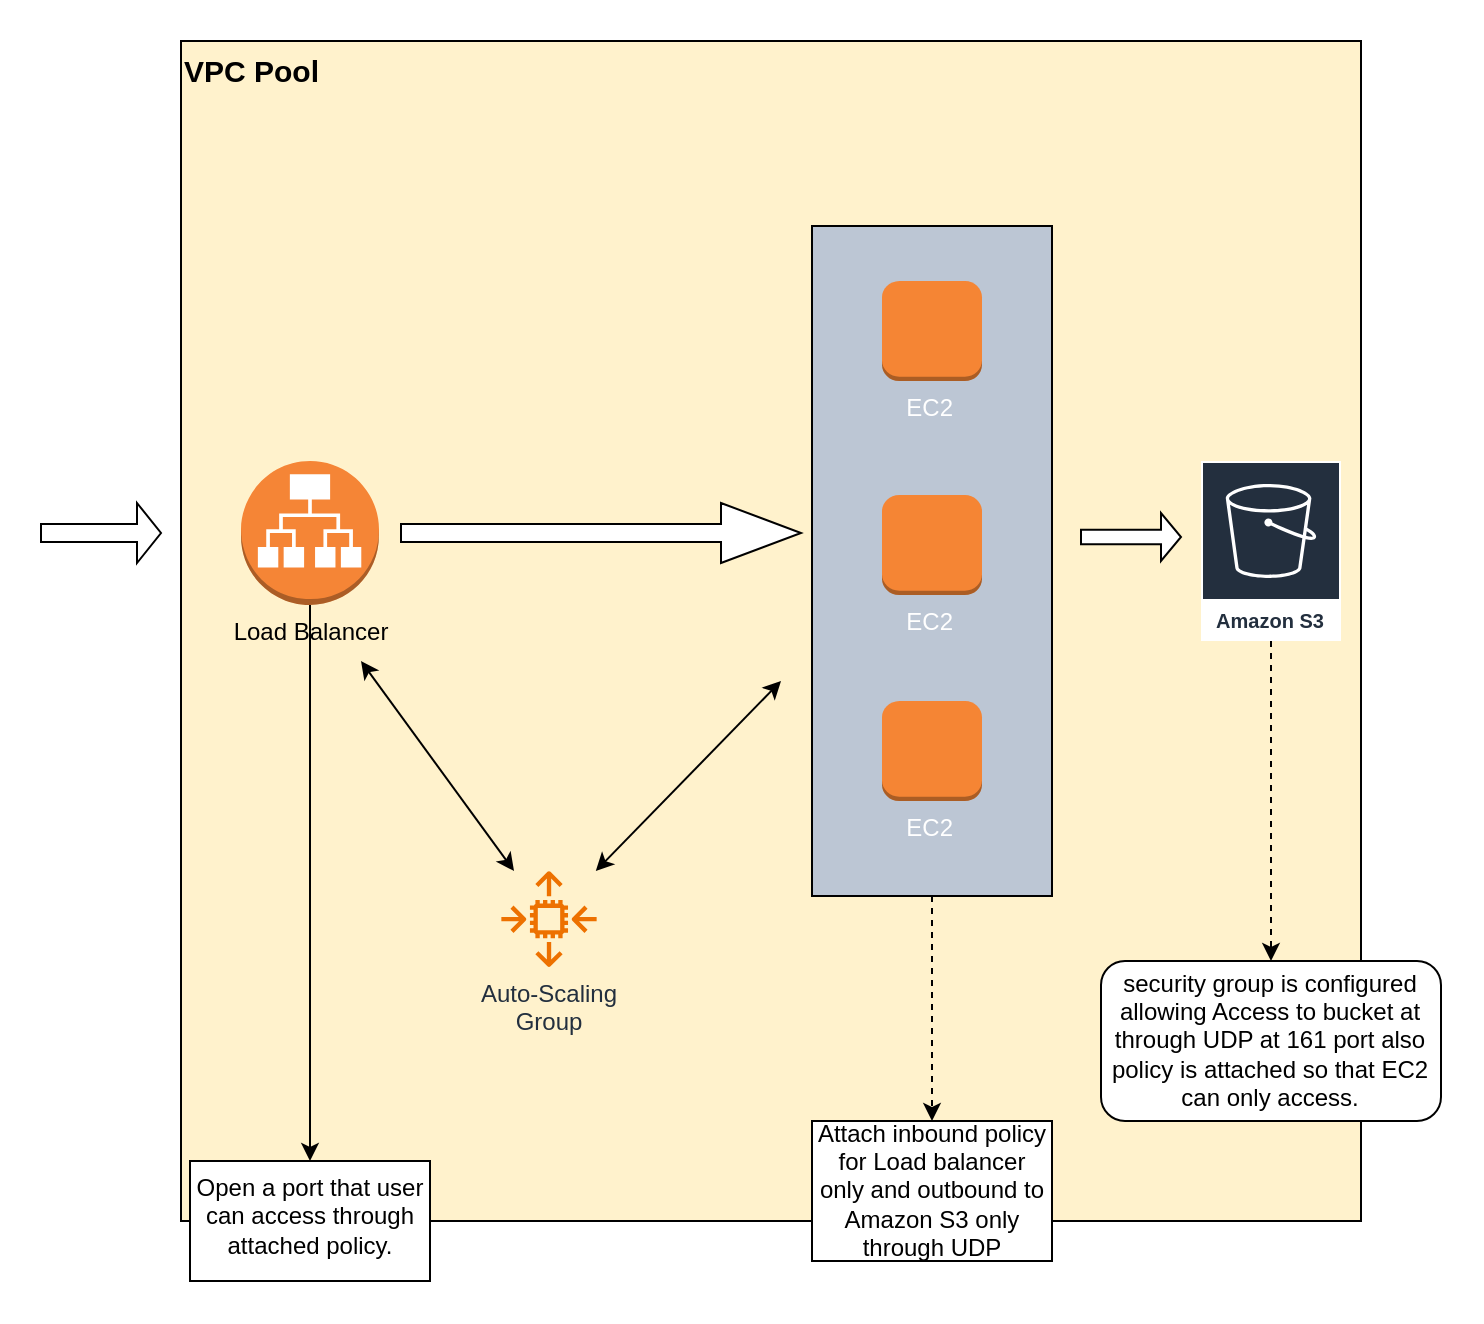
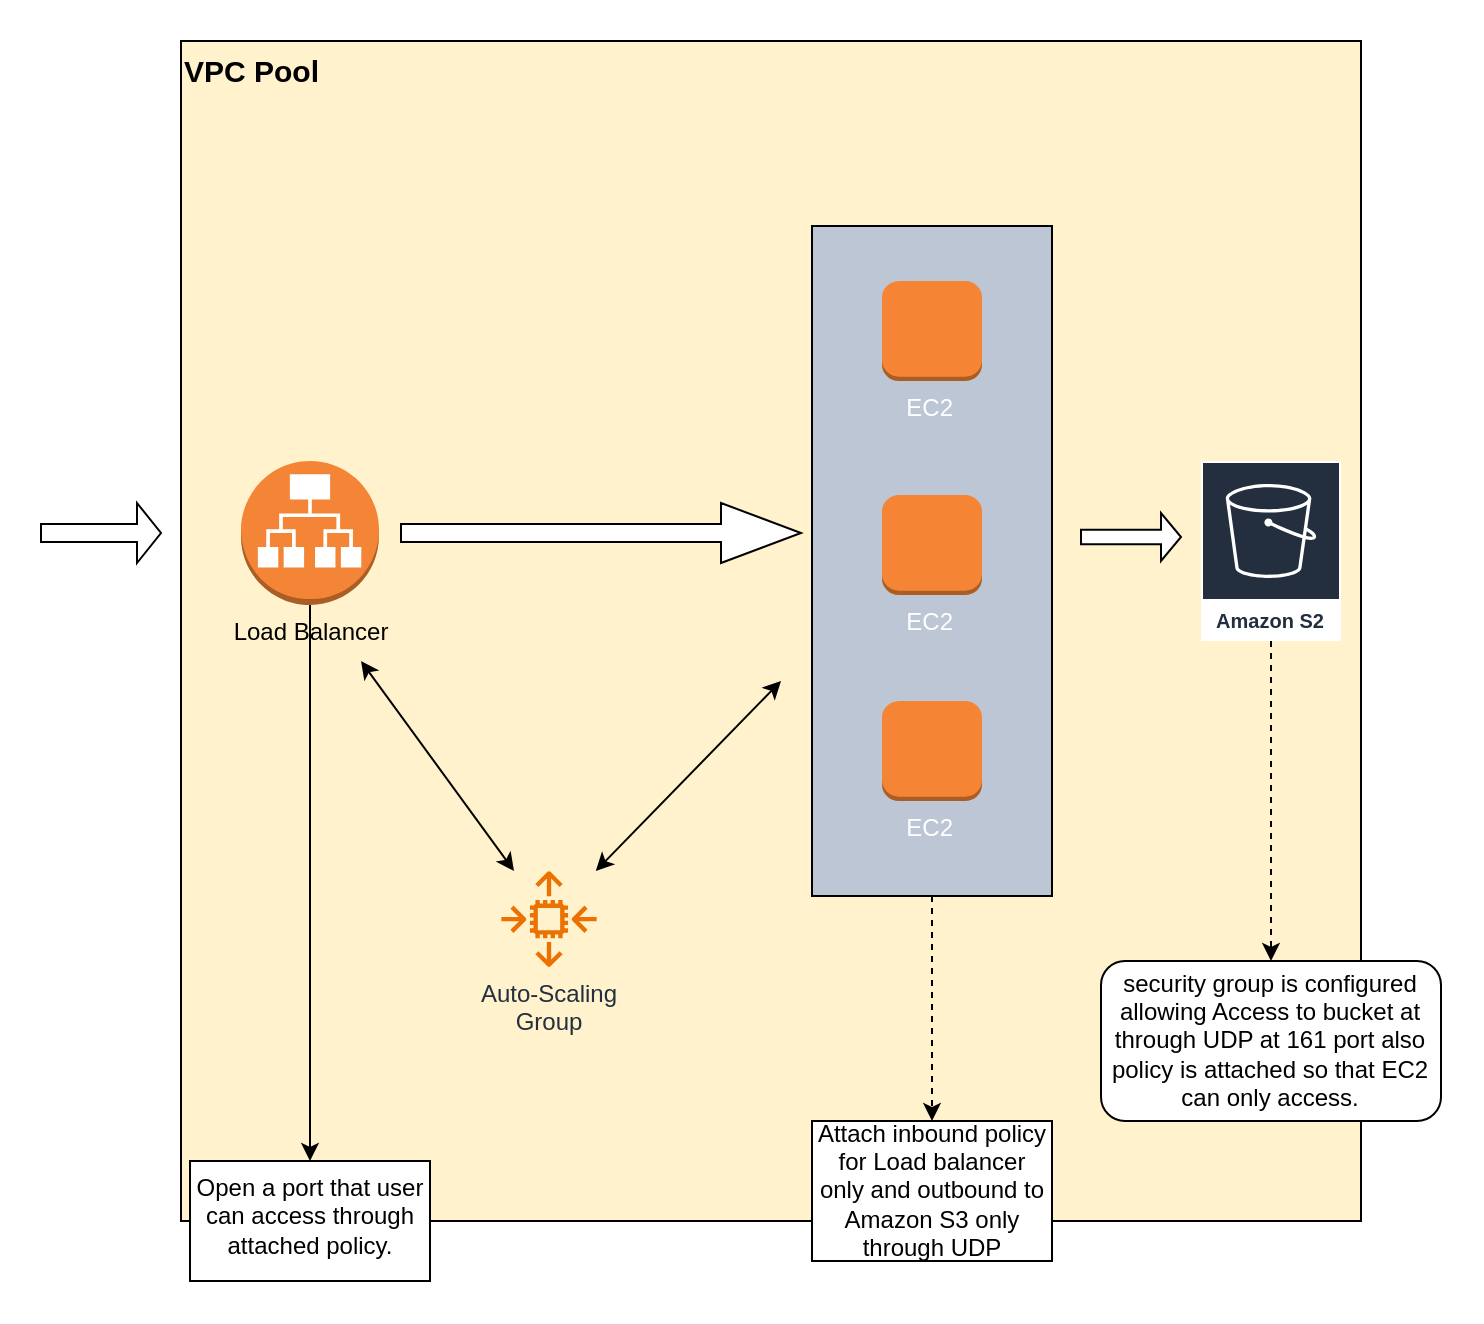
node "Amazon S3": label "Amazon S3" -> "Amazon S2"
